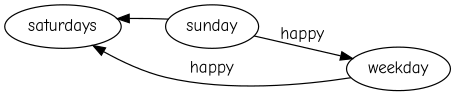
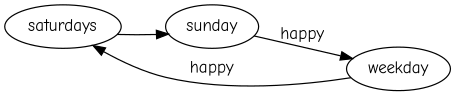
edge "sunday" -> "saturdays": reversed
